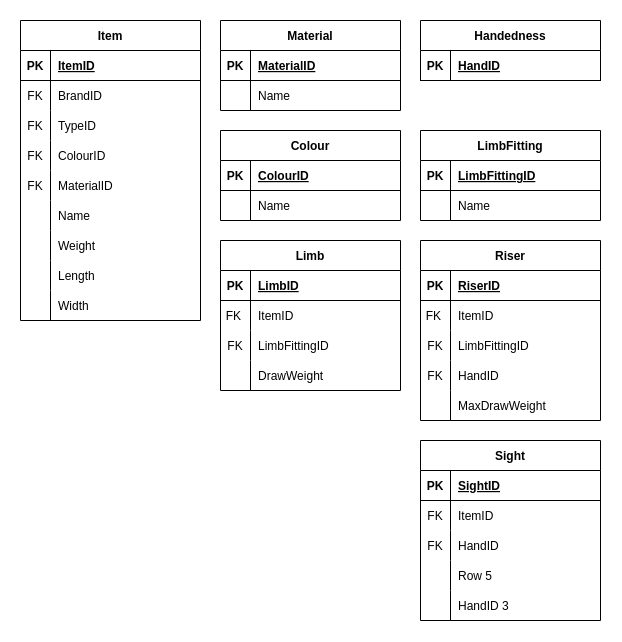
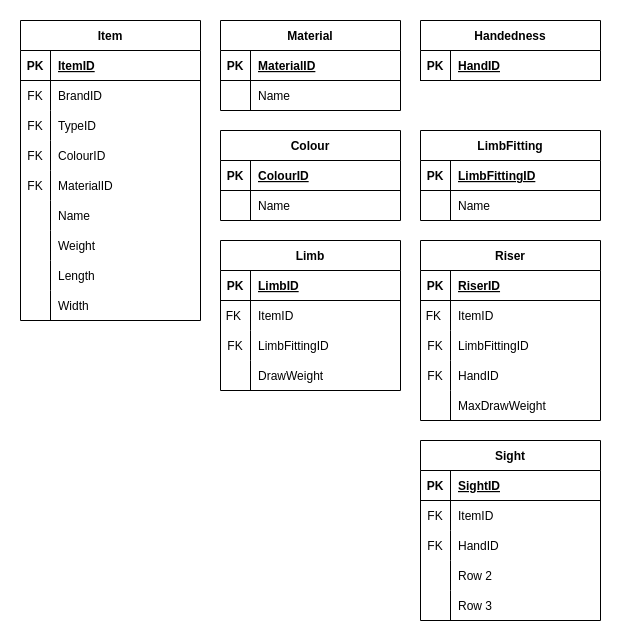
node "Row 5": label "Row 5" -> "Row 2"
node "HandID 3": label "HandID 3" -> "Row 3"
